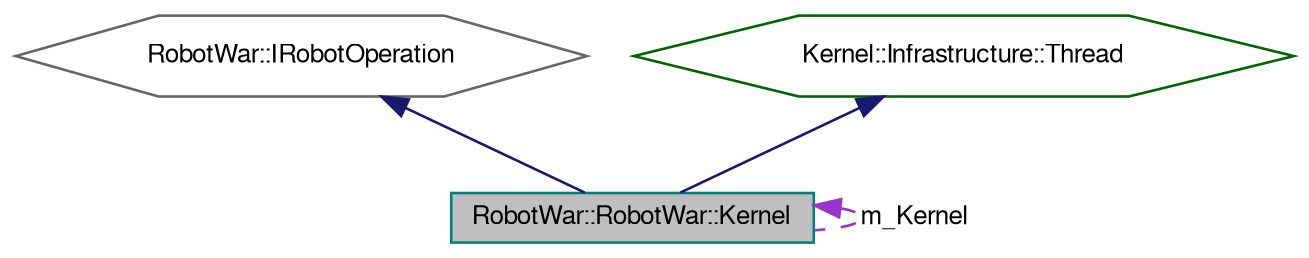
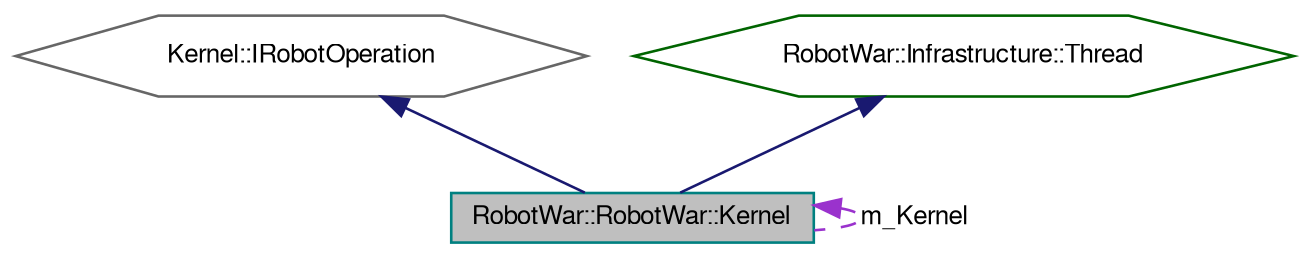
node "RobotWar::IRobotOperation": label "RobotWar::IRobotOperation" -> "Kernel::IRobotOperation"
node "Kernel::Infrastructure::Thread": label "Kernel::Infrastructure::Thread" -> "RobotWar::Infrastructure::Thread"
